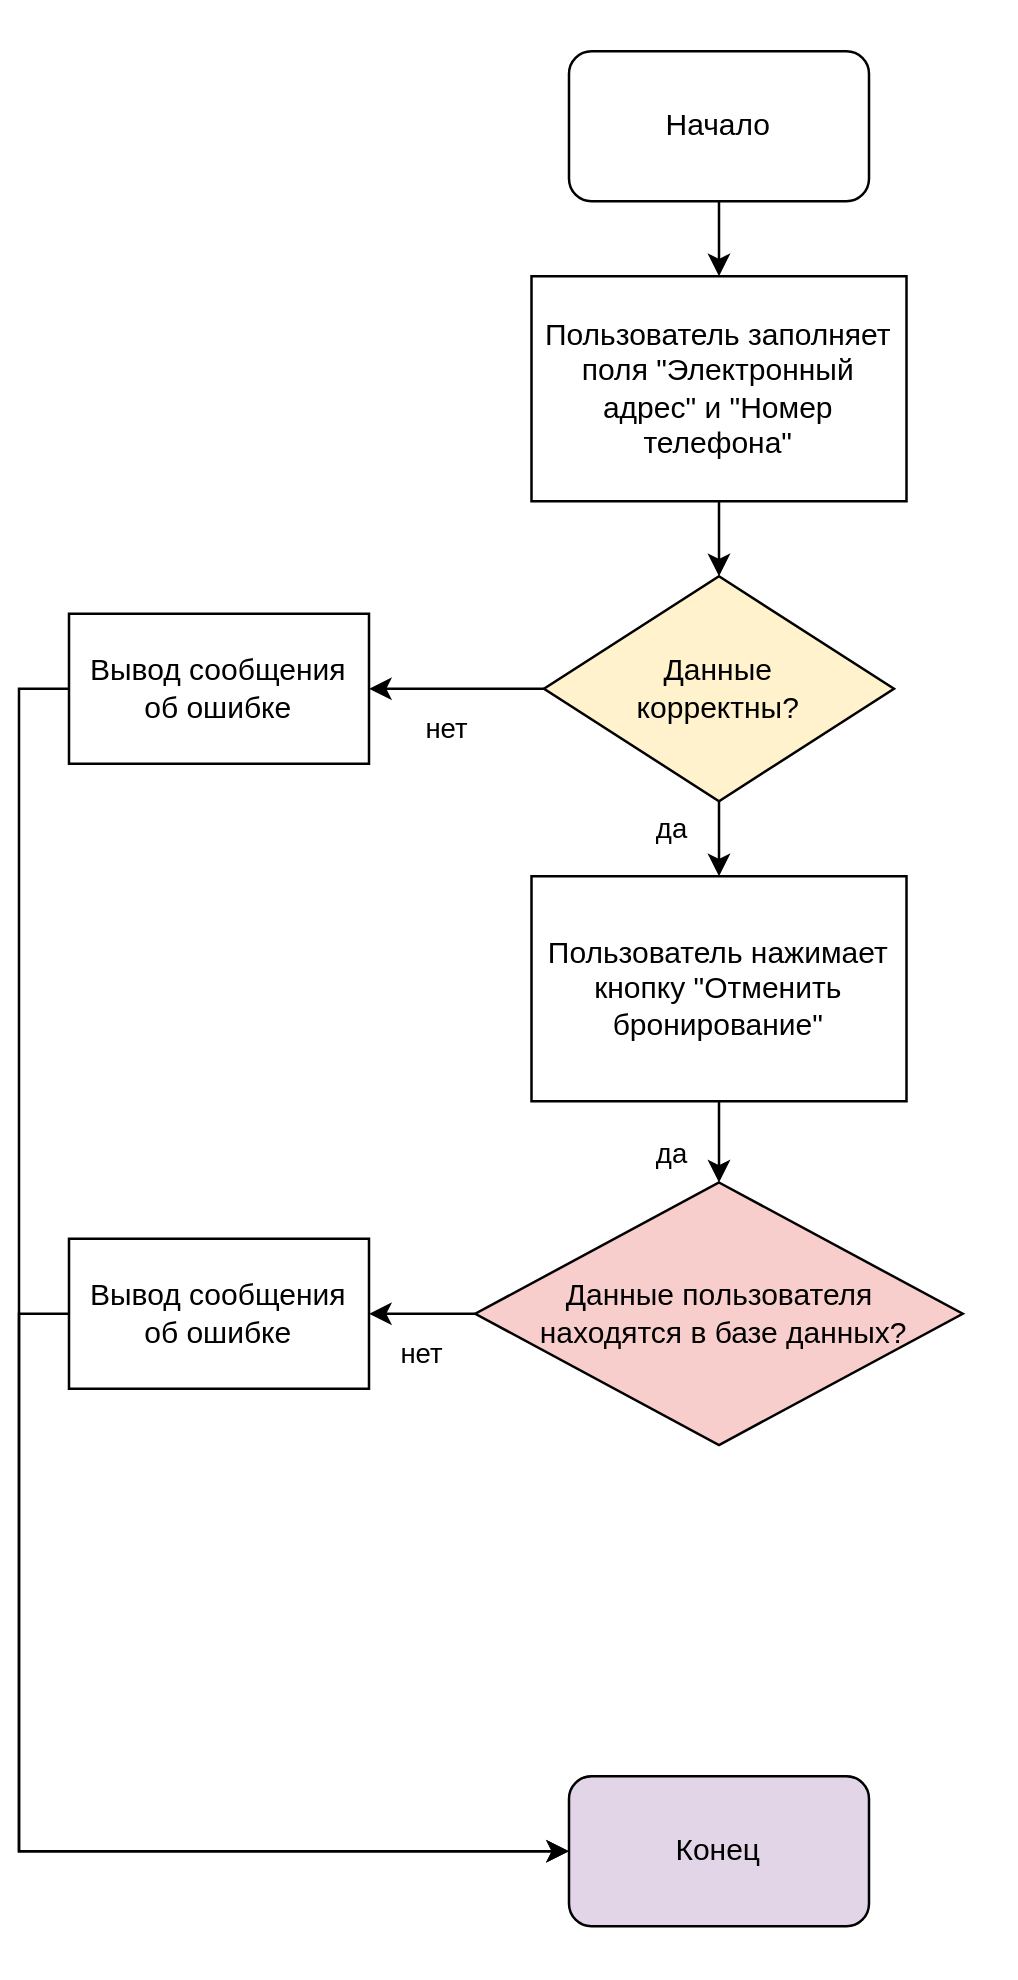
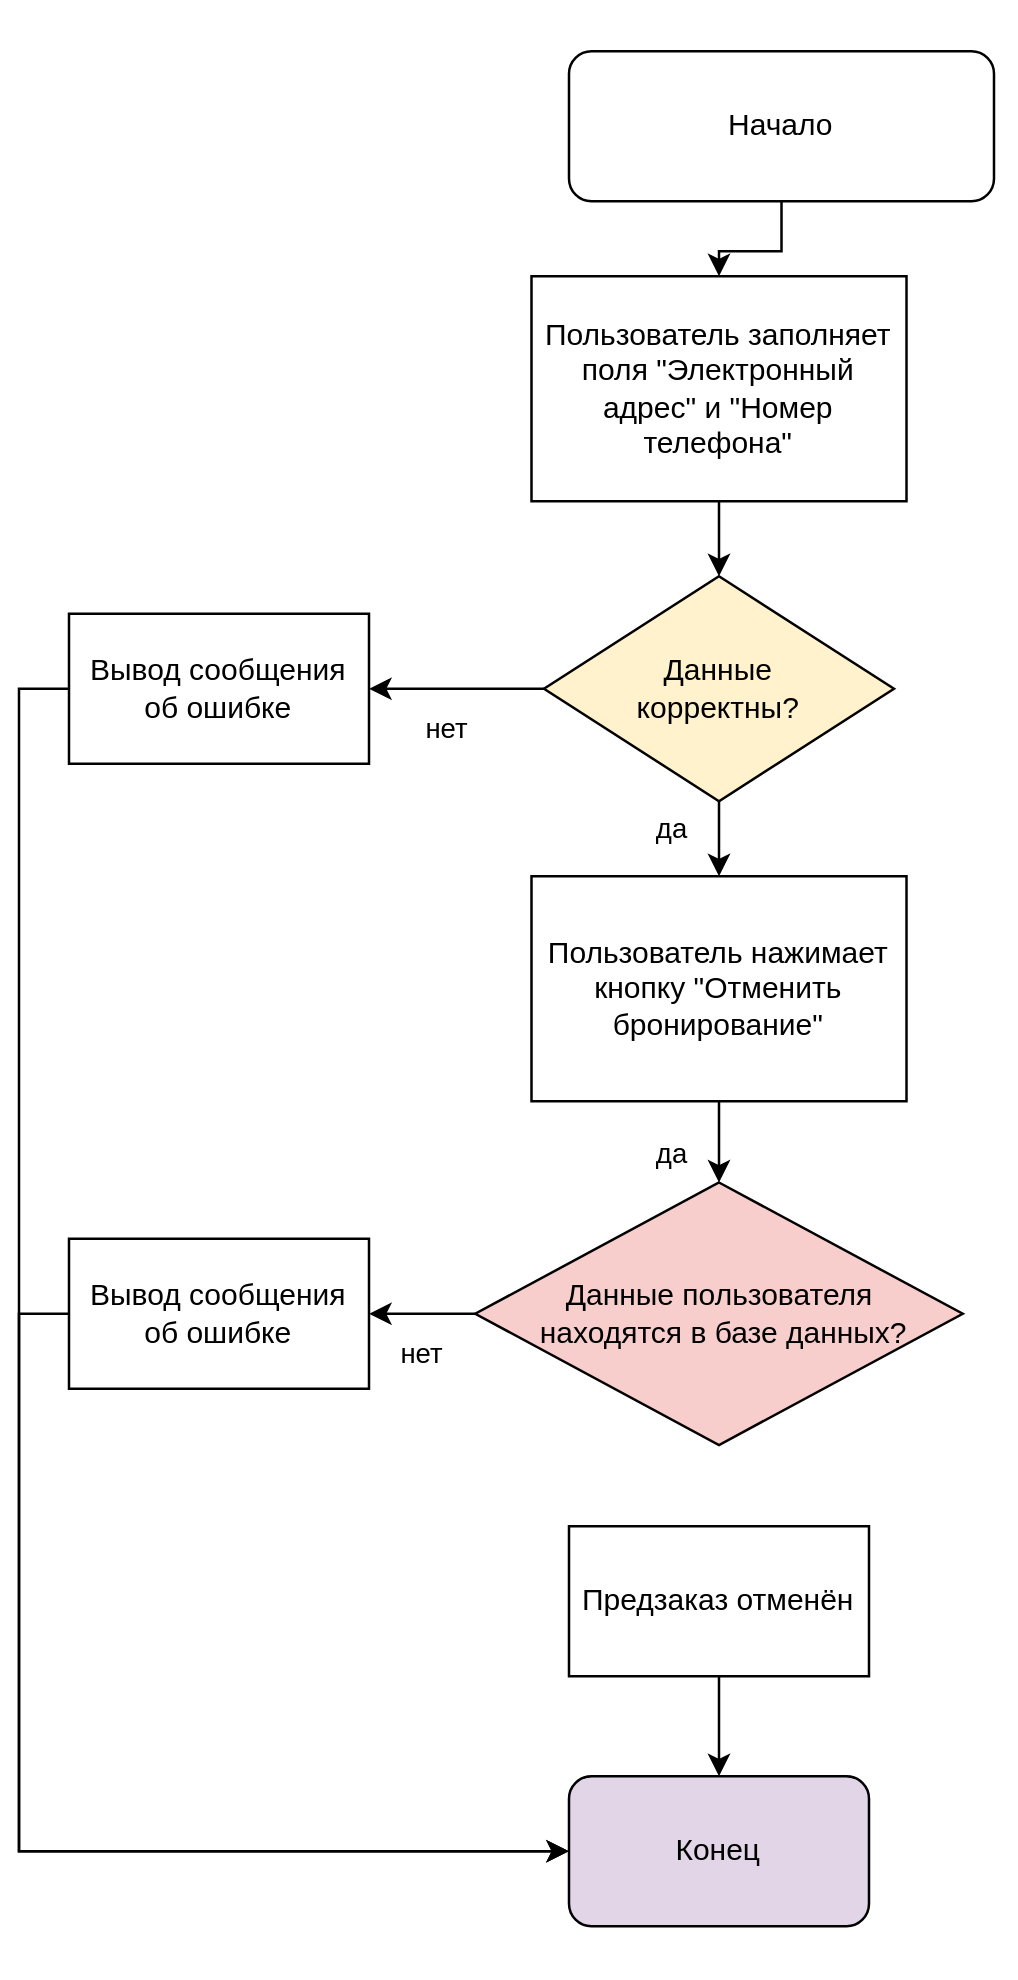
node "Начало": size 300x150 -> 425x150
node "Предзаказ отменён": added
edge "Предзаказ отменён" -> "Конец": added
